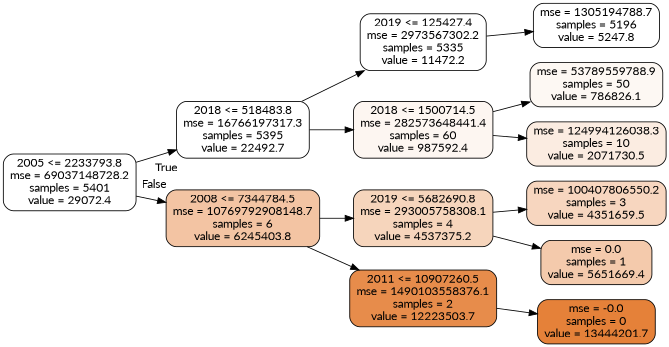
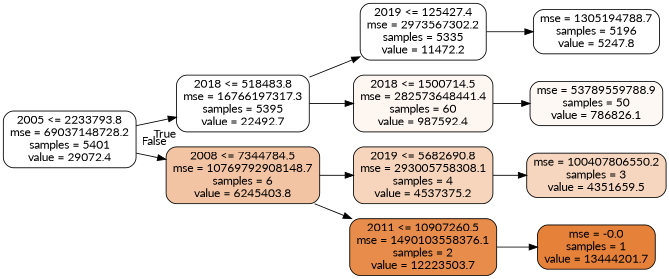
node "mse = 124994126038.3 samples = 10 value = 2071730.5": removed
node "mse = 0.0 samples = 1 value = 5651669.4": removed
node "mse = -0.0 samples = 0 value = 13444201.7": label "mse = -0.0 samples = 0 value = 13444201.7" -> "mse = -0.0 samples = 1 value = 13444201.7"
